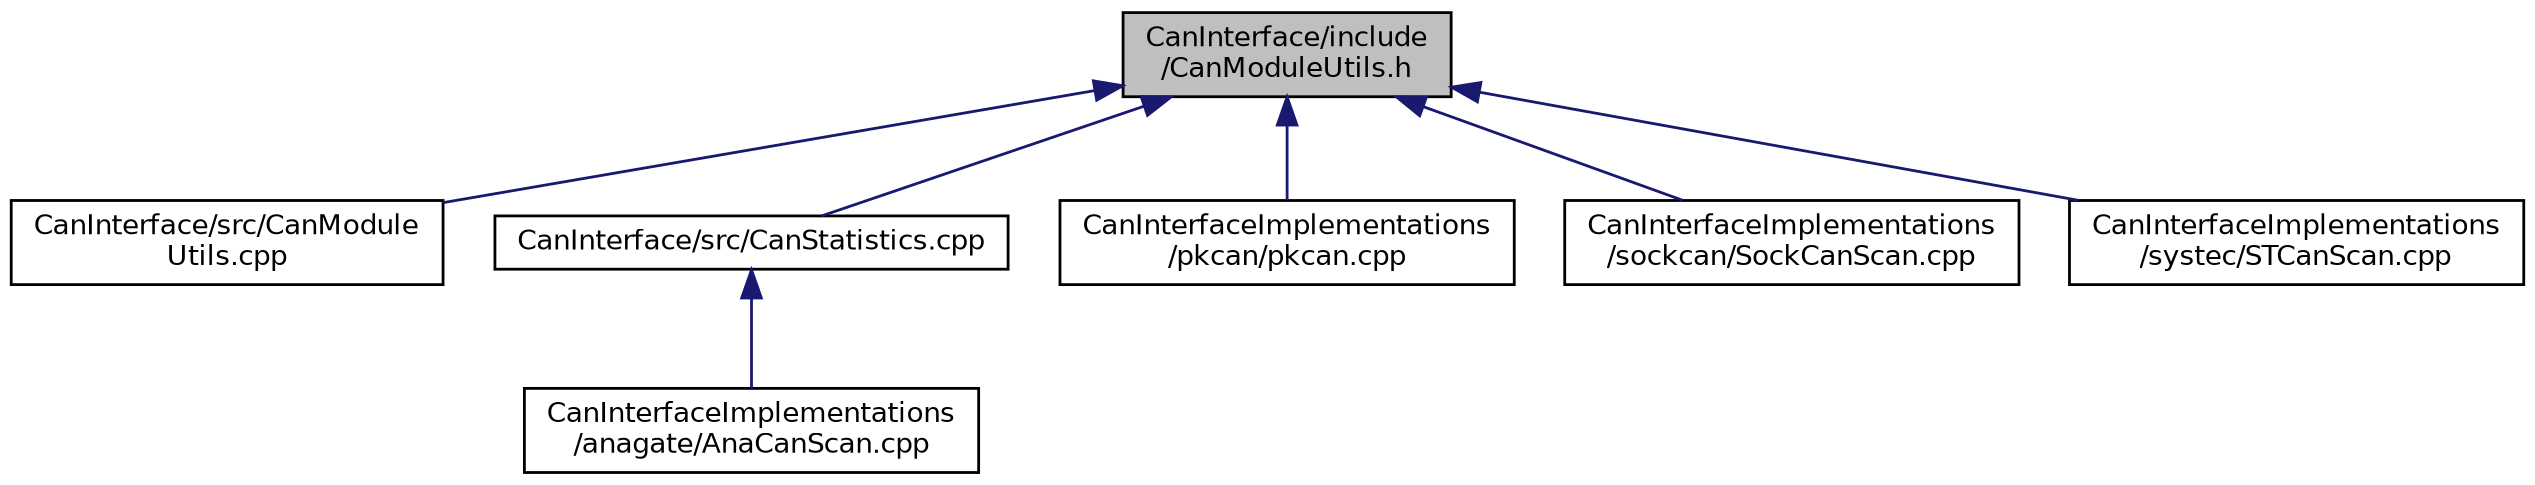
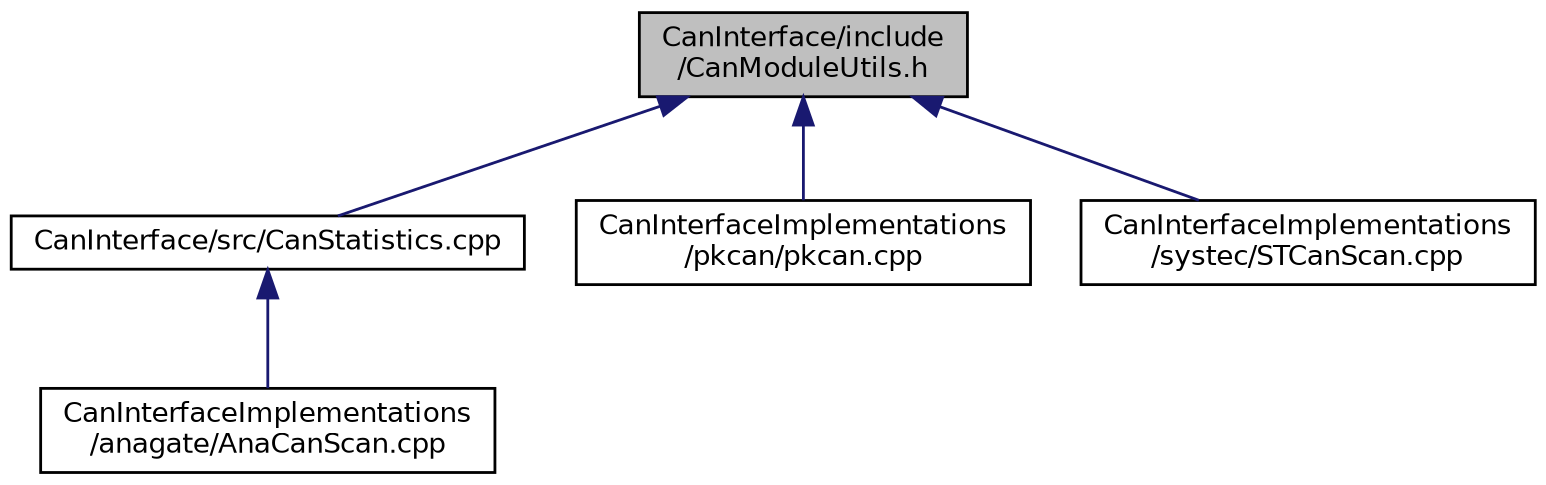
node "CanInterface/src/CanModule Utils.cpp": removed
node "CanInterfaceImplementations /sockcan/SockCanScan.cpp": removed
